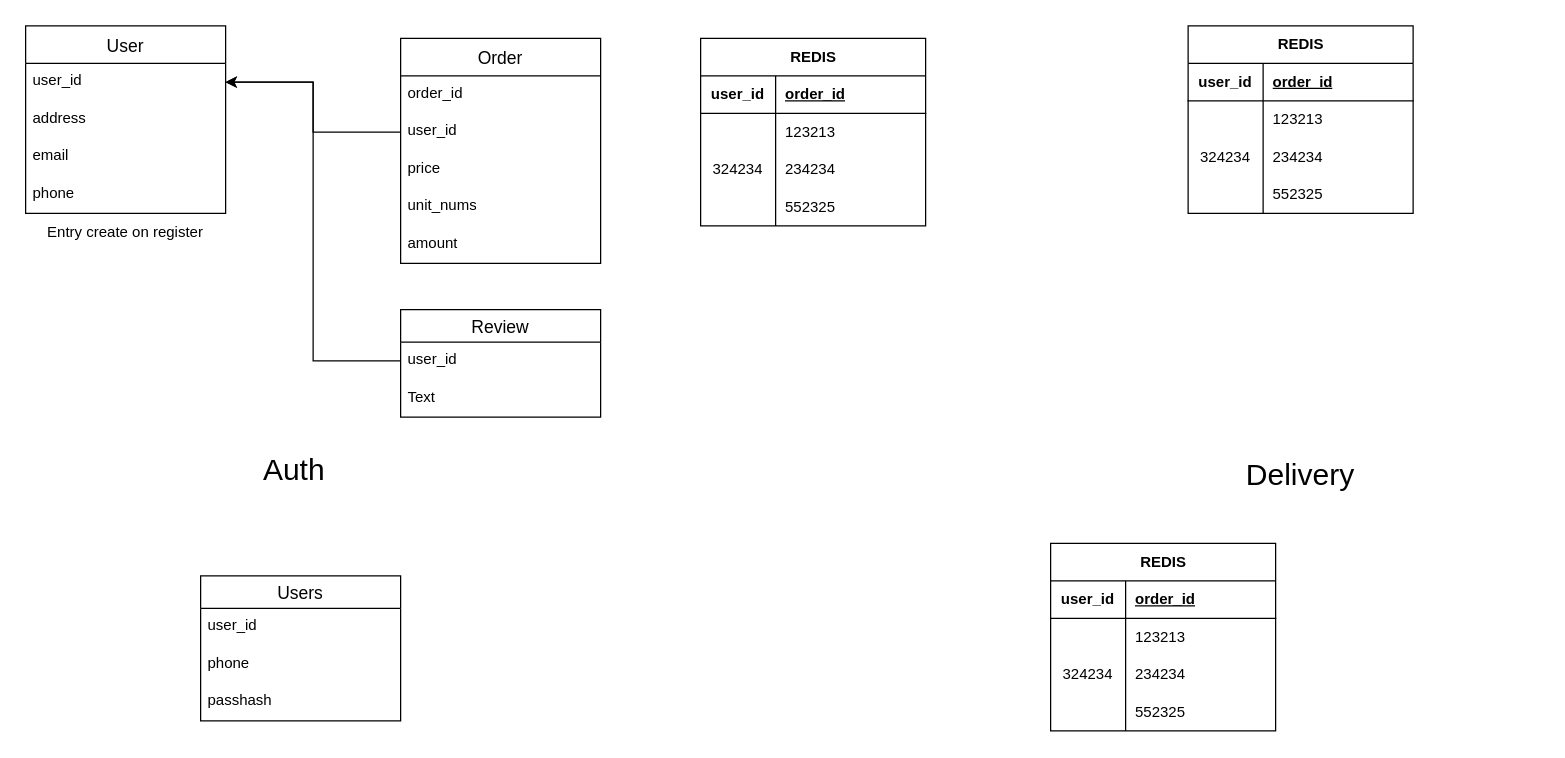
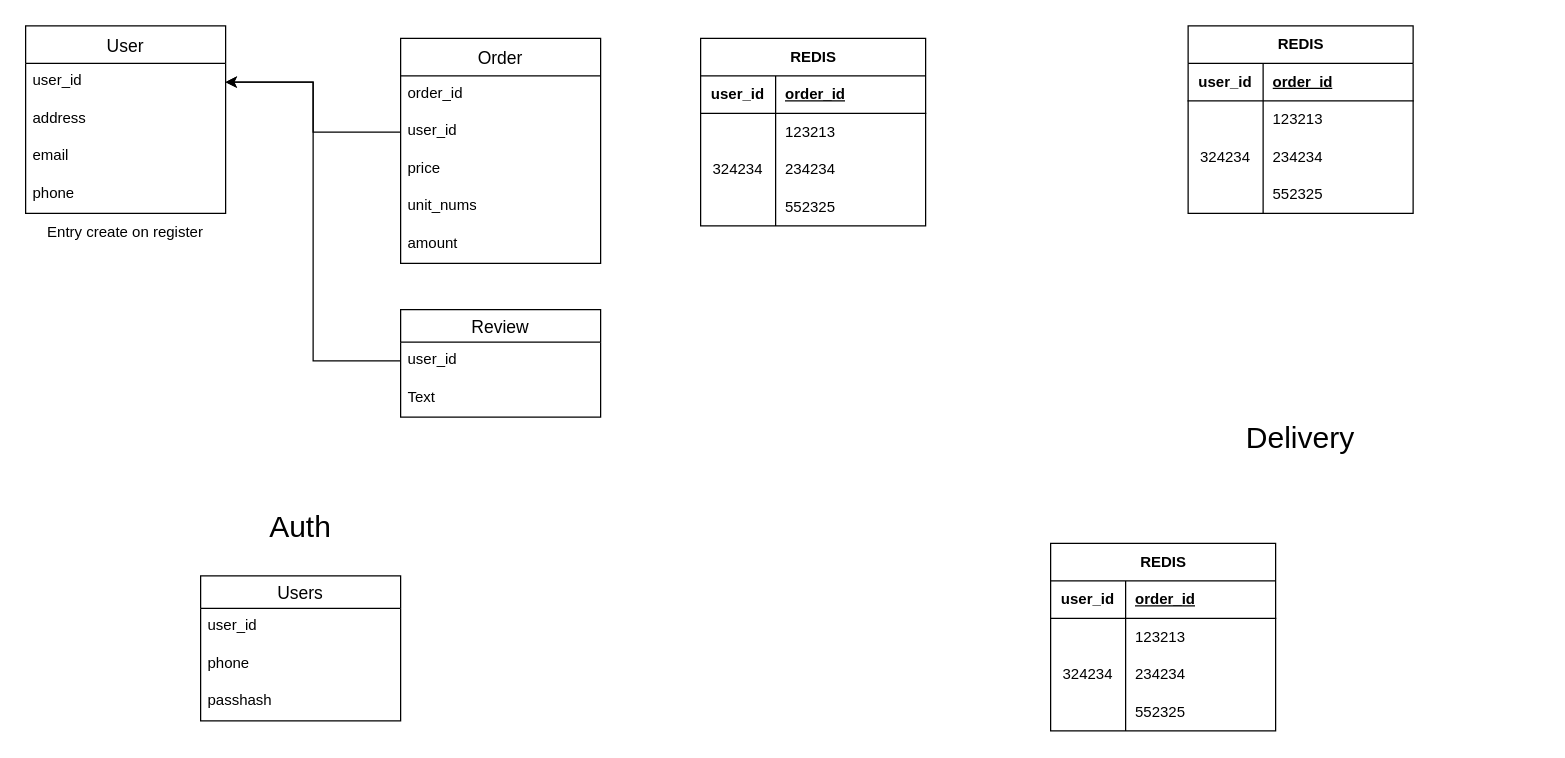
node "Auth": moved (294, 470) -> (301, 526)
node "Delivery": moved (1301, 475) -> (1301, 438)
